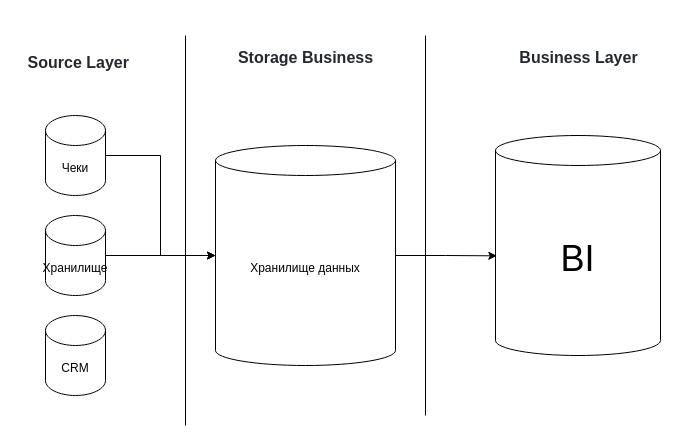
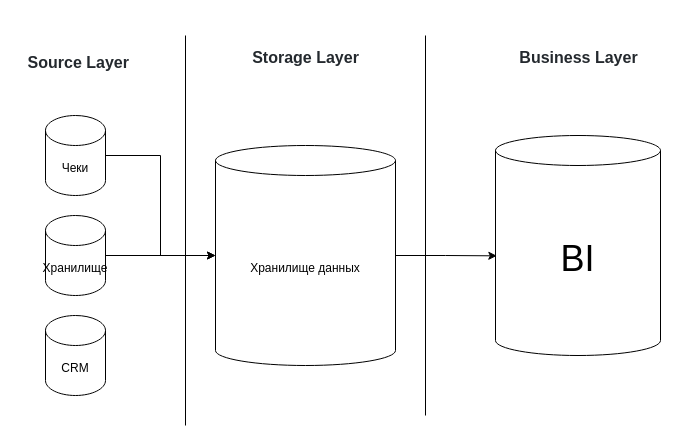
node "Storage Business": label "Storage Business" -> "Storage Layer"
